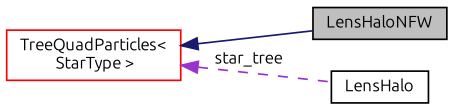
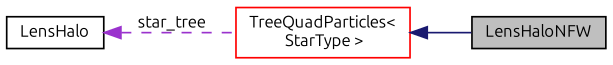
edge "LensHalo" -> "TreeQuadParticles< StarType >": reversed
